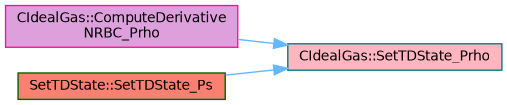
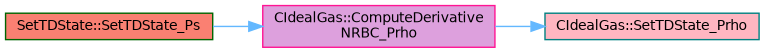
edge "SetTDState::SetTDState_Ps" -> "CIdealGas::SetTDState_Prho": now "SetTDState::SetTDState_Ps" -> "CIdealGas::ComputeDerivative NRBC_Prho"
